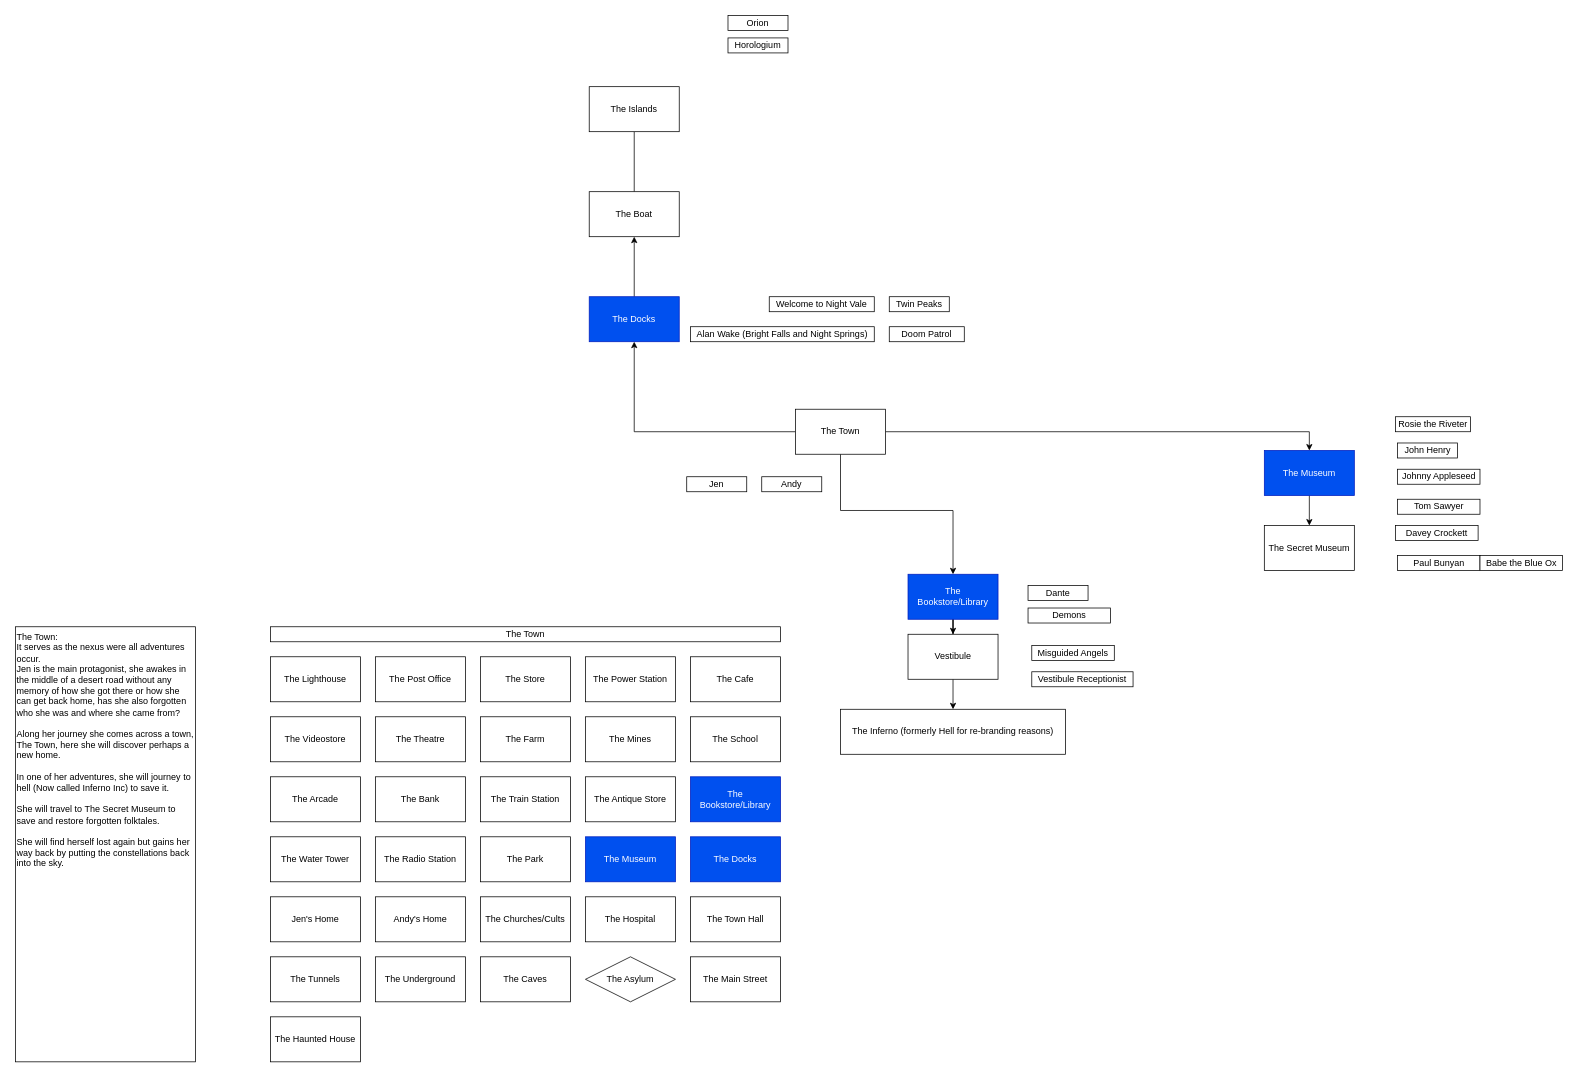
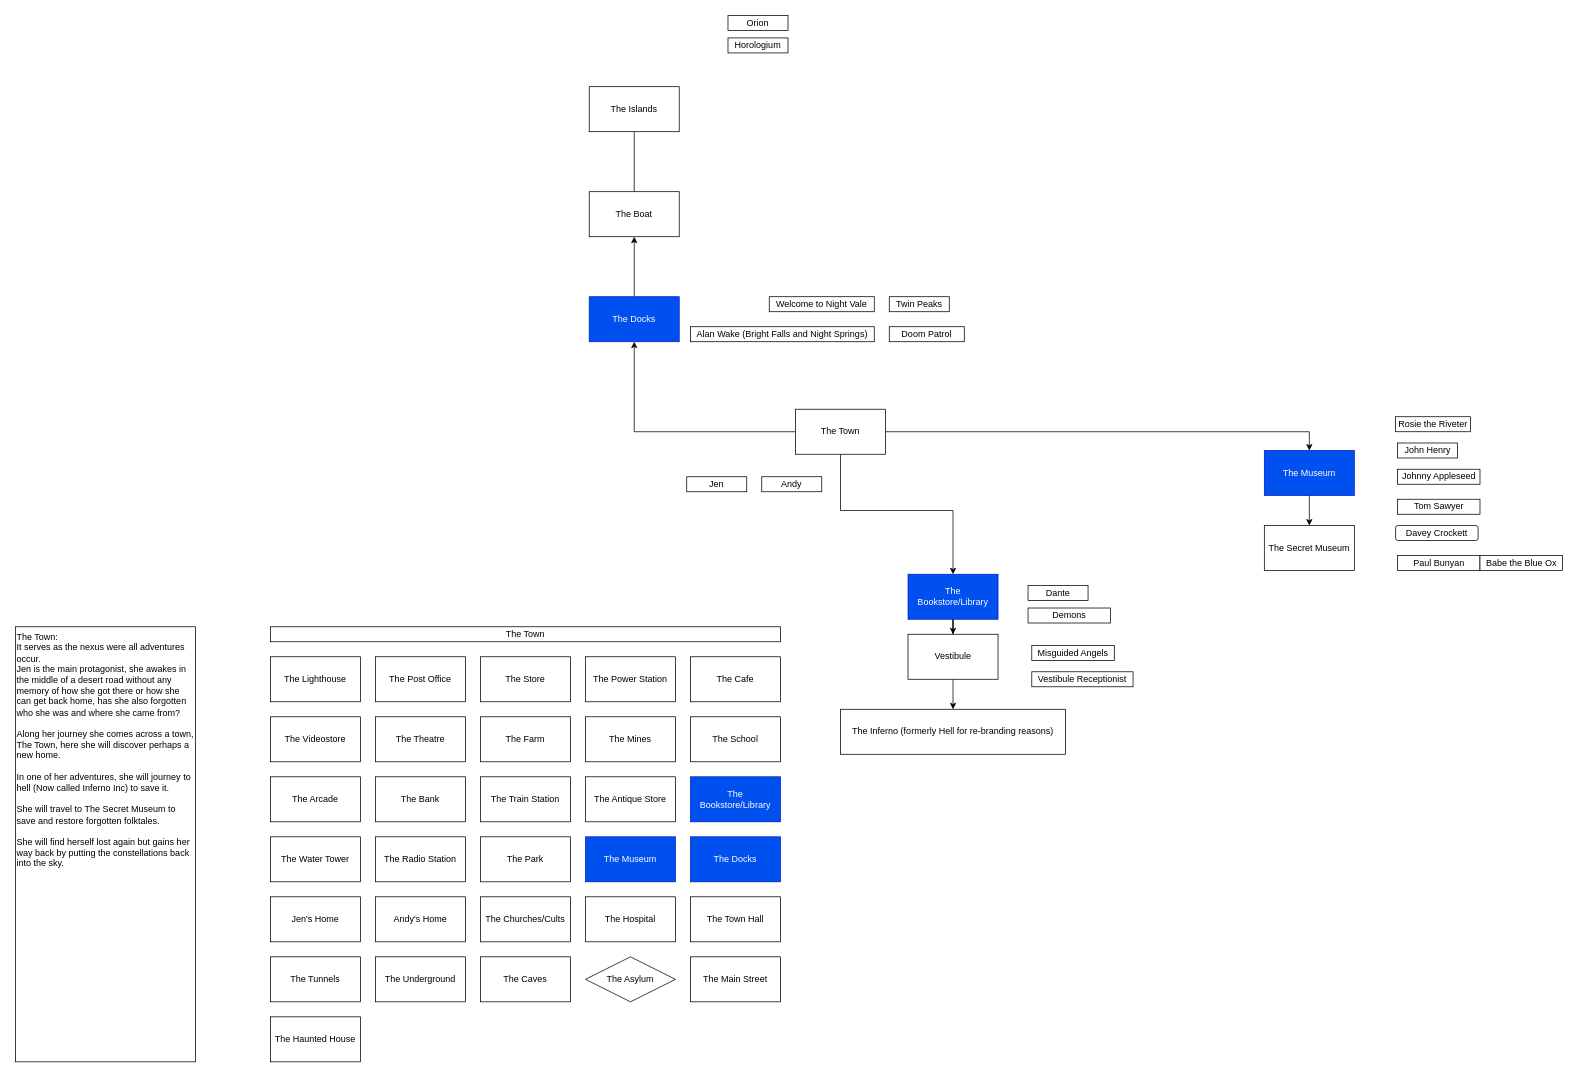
node "Davey Crockett": shape rectangle -> rounded rectangle
